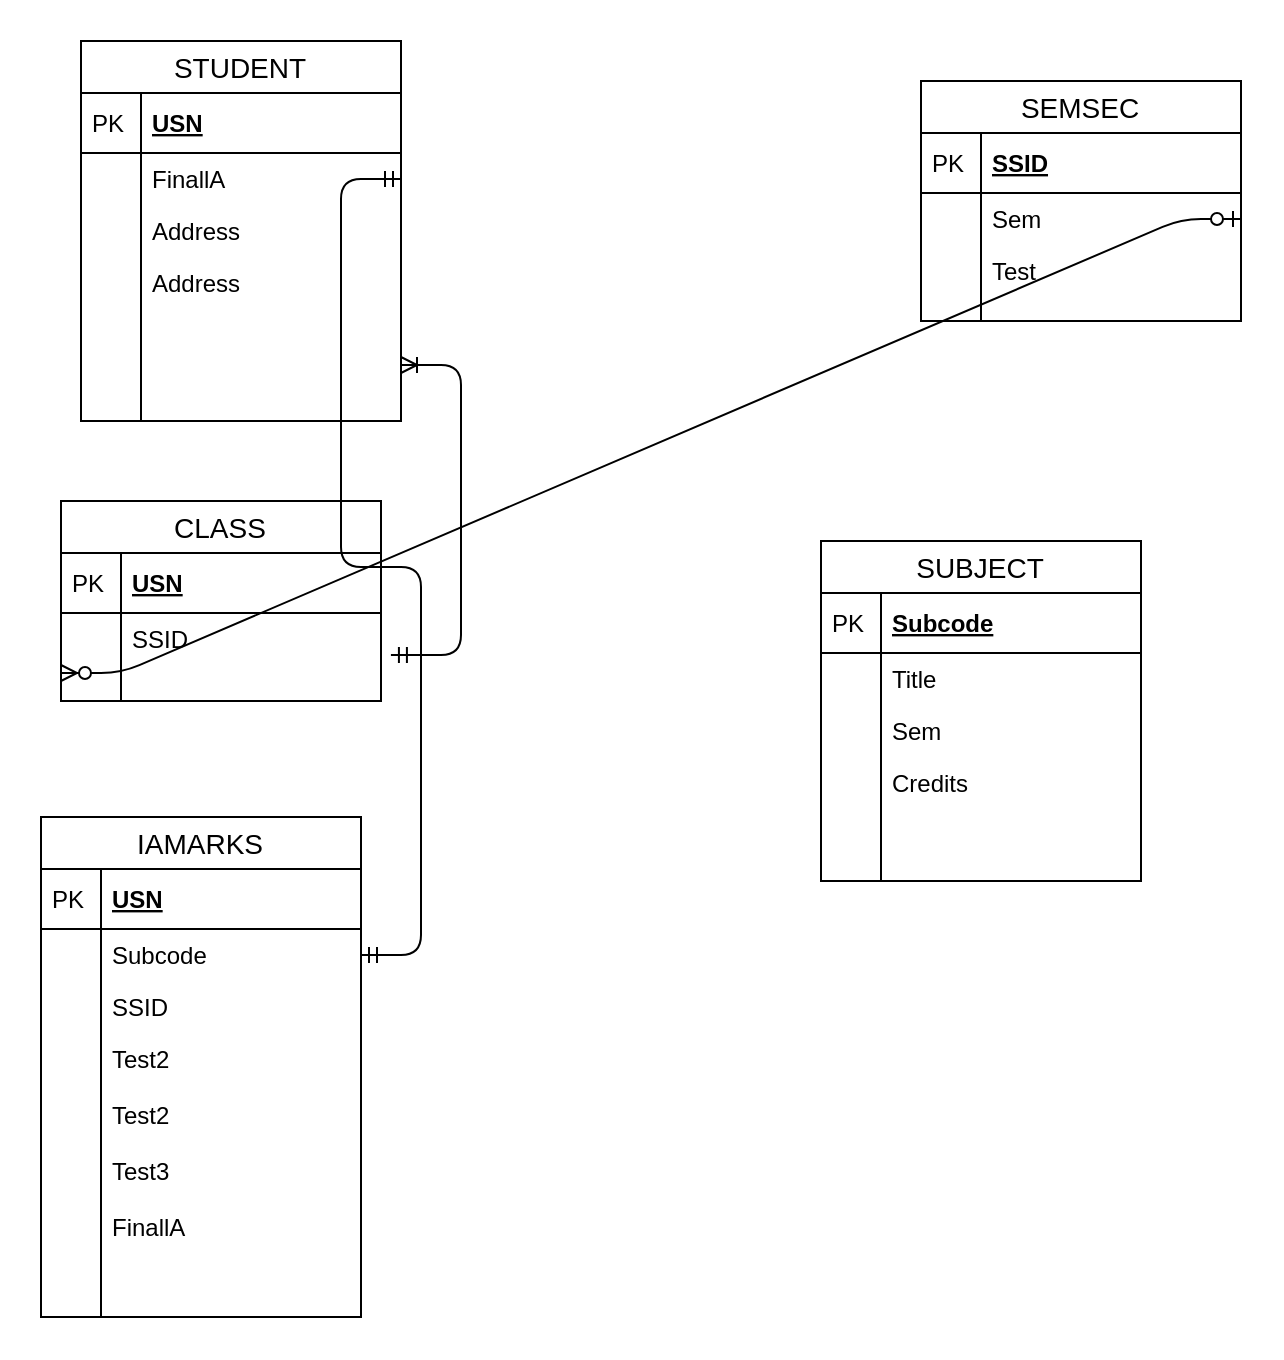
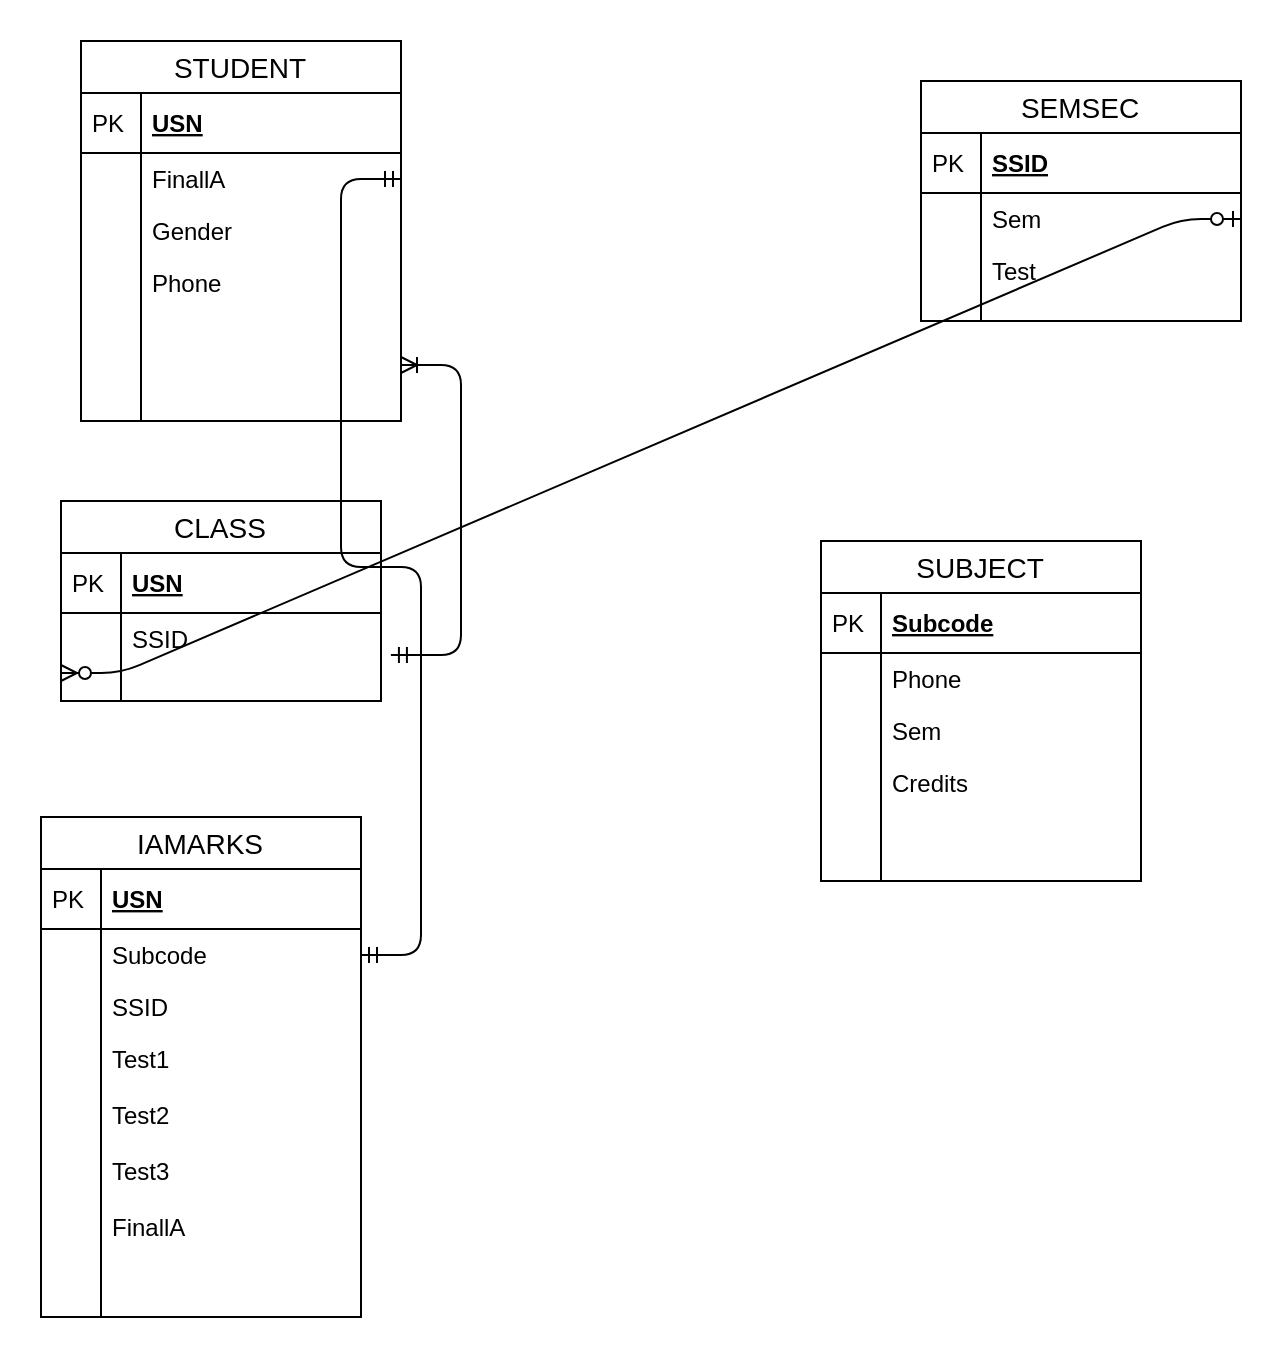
node "Address": label "Address" -> "Gender"
node "Address Gender": label "Address Gender" -> "Phone Gender"
node "Title": label "Title" -> "Phone"
node "Test2 Test2 Test3 FinallA": label "Test2 Test2 Test3 FinallA" -> "Test1 Test2 Test3 FinallA"
